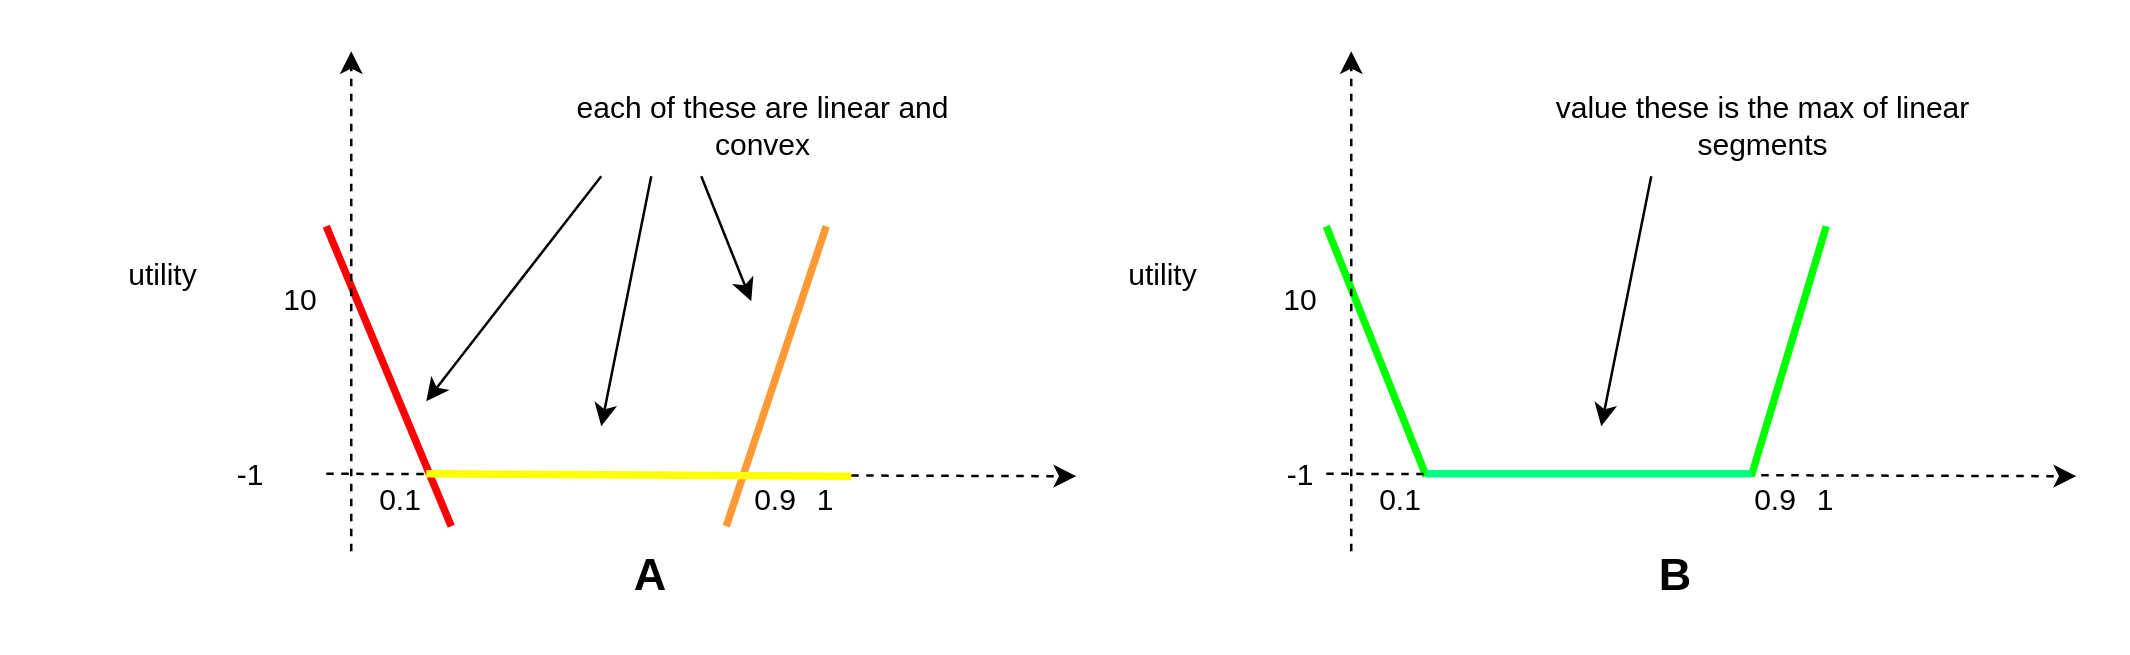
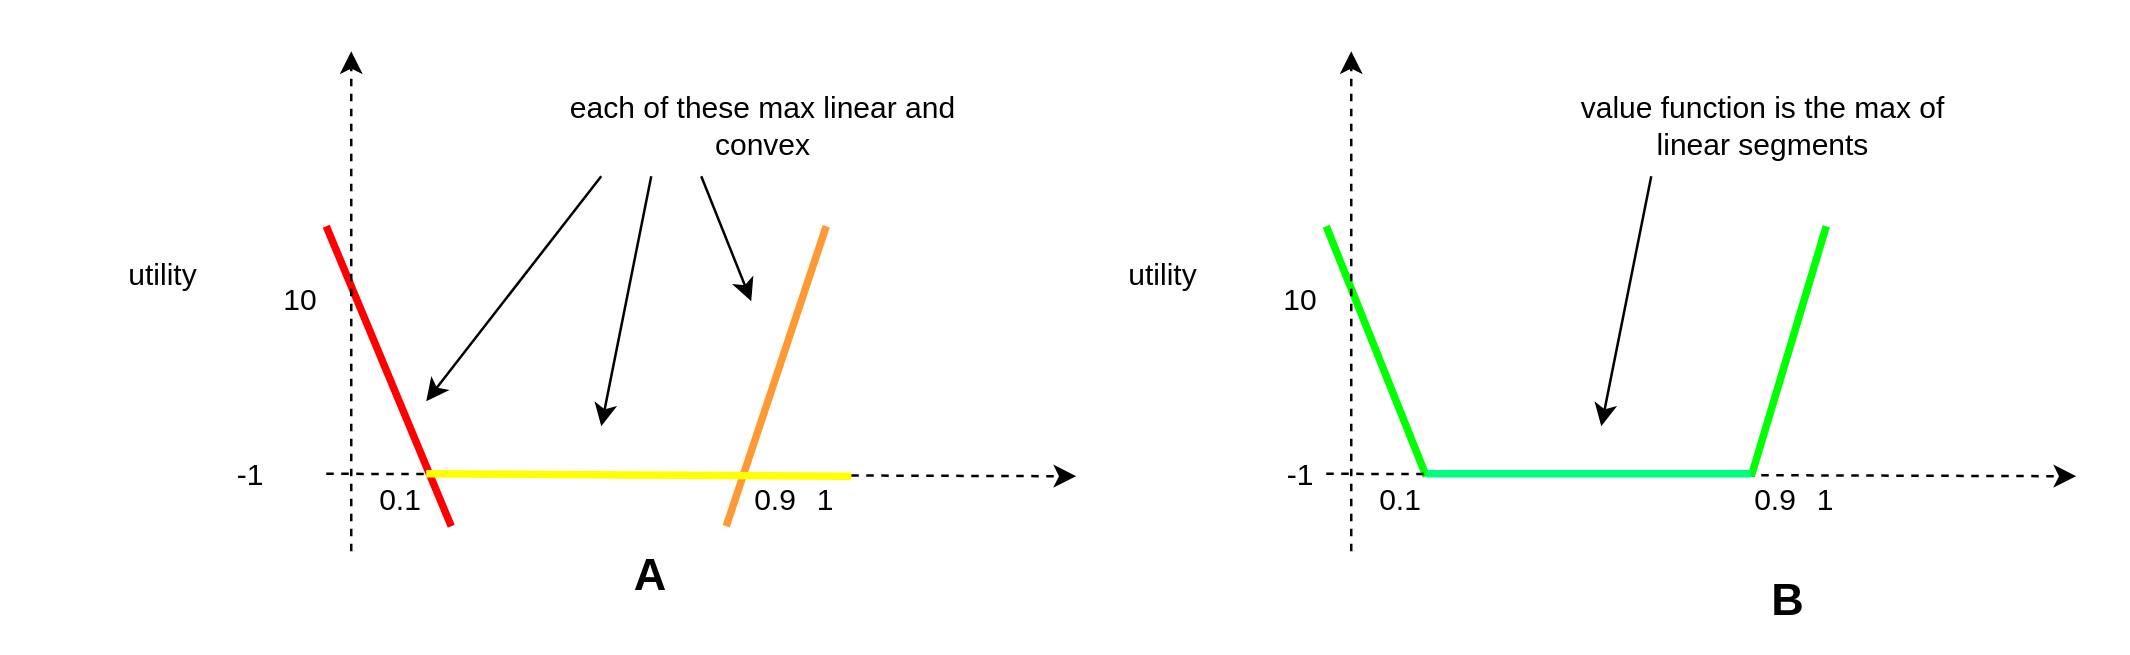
node "each of these are linear and convex": label "each of these are linear and convex" -> "each of these max linear and convex"
node "value these is the max of linear segments": label "value these is the max of linear segments" -> "value function is the max of linear segments"
node "B": moved (1676, 576) -> (1789, 601)
